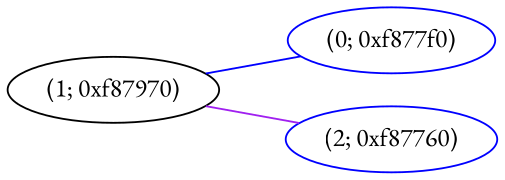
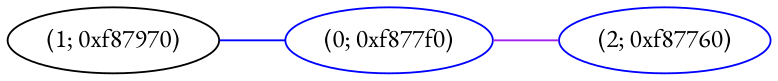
edge "(1; 0xf87970)" -- "(2; 0xf87760)": now "(0; 0xf877f0)" -- "(2; 0xf87760)"
